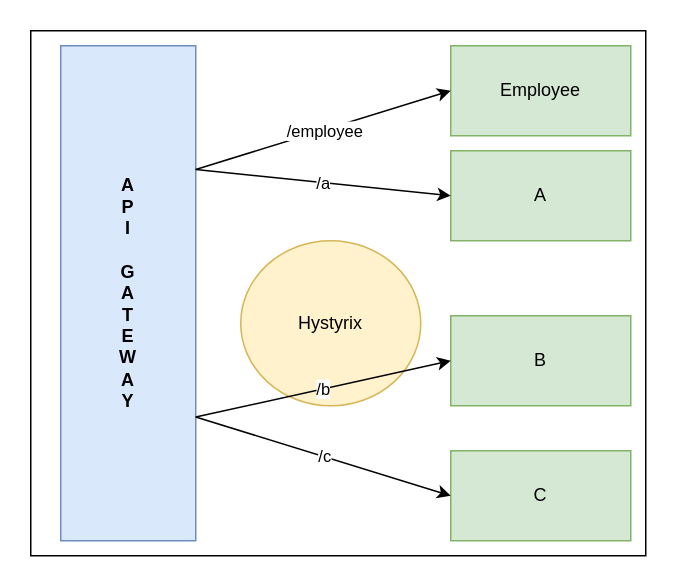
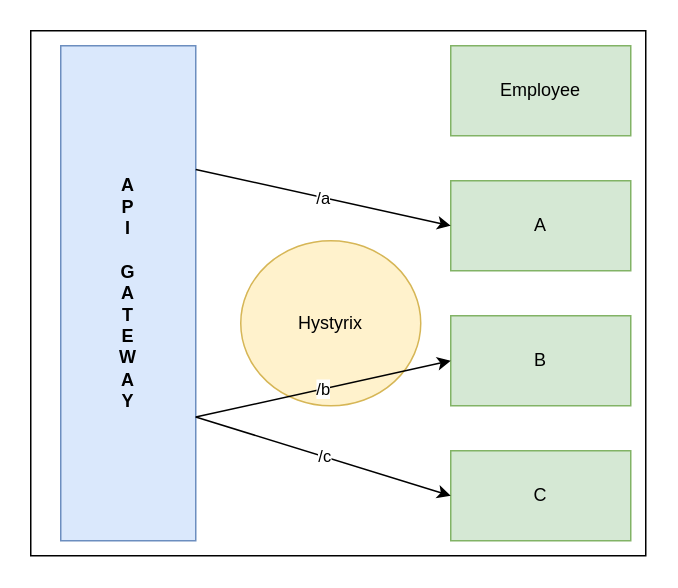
edge "A P I G A T E W A Y" -> "Employee": removed, label "/employee"
node "A": moved (541, 196) -> (541, 226)
